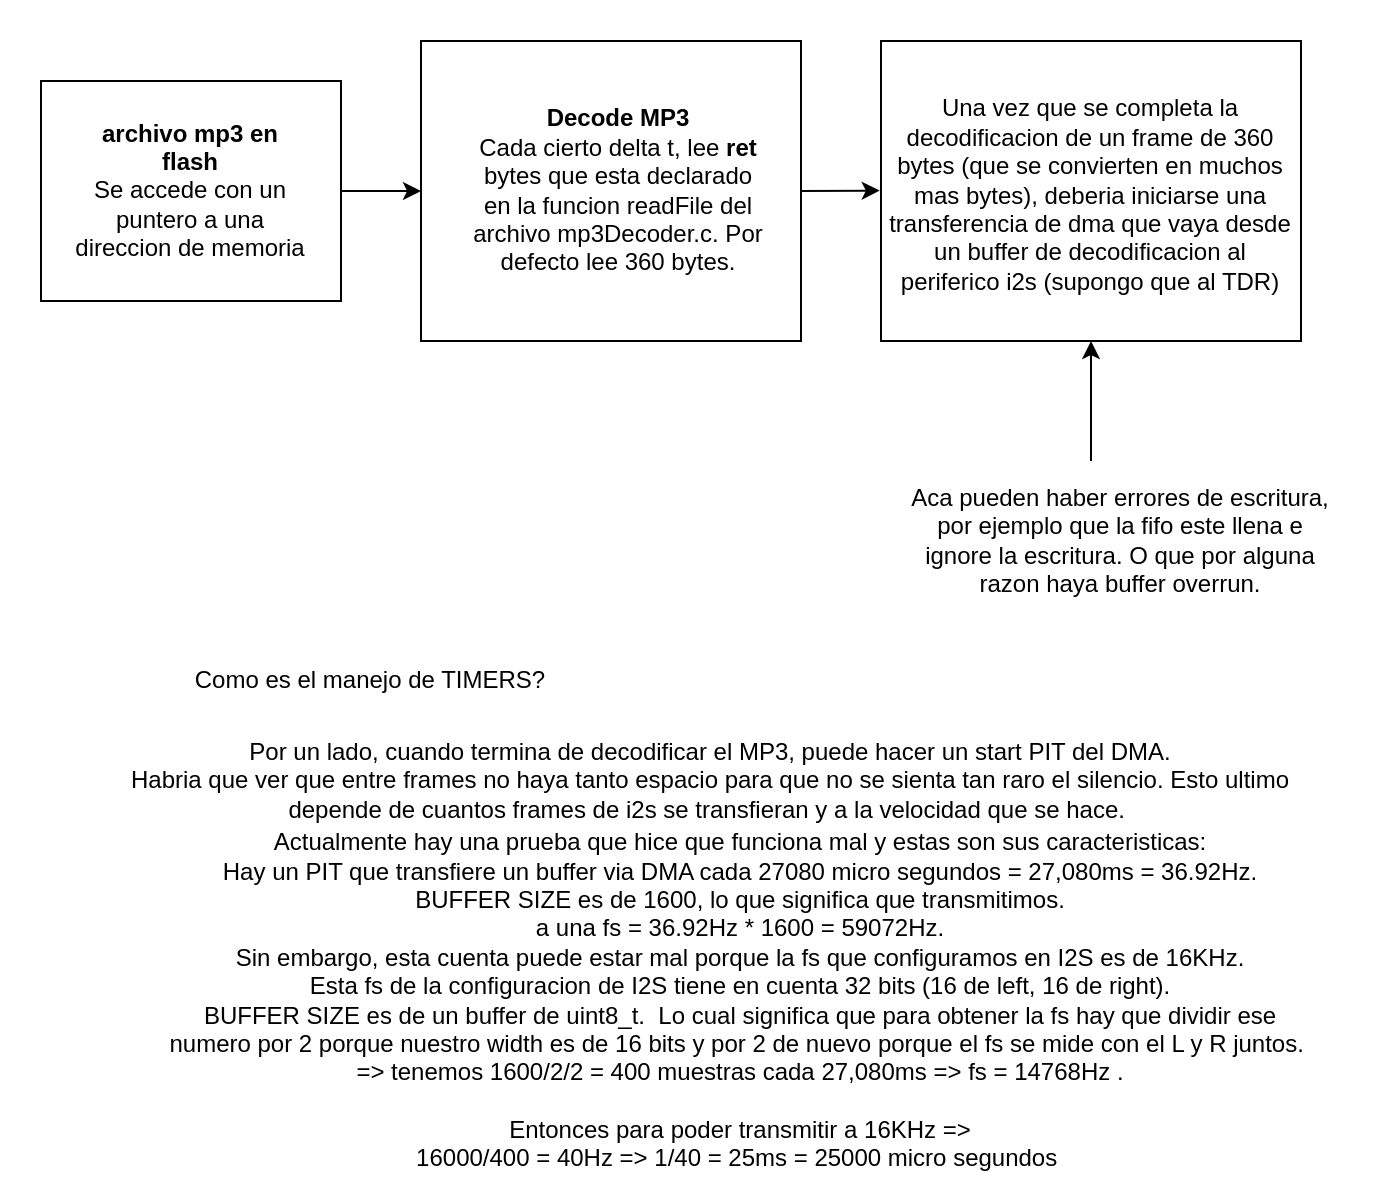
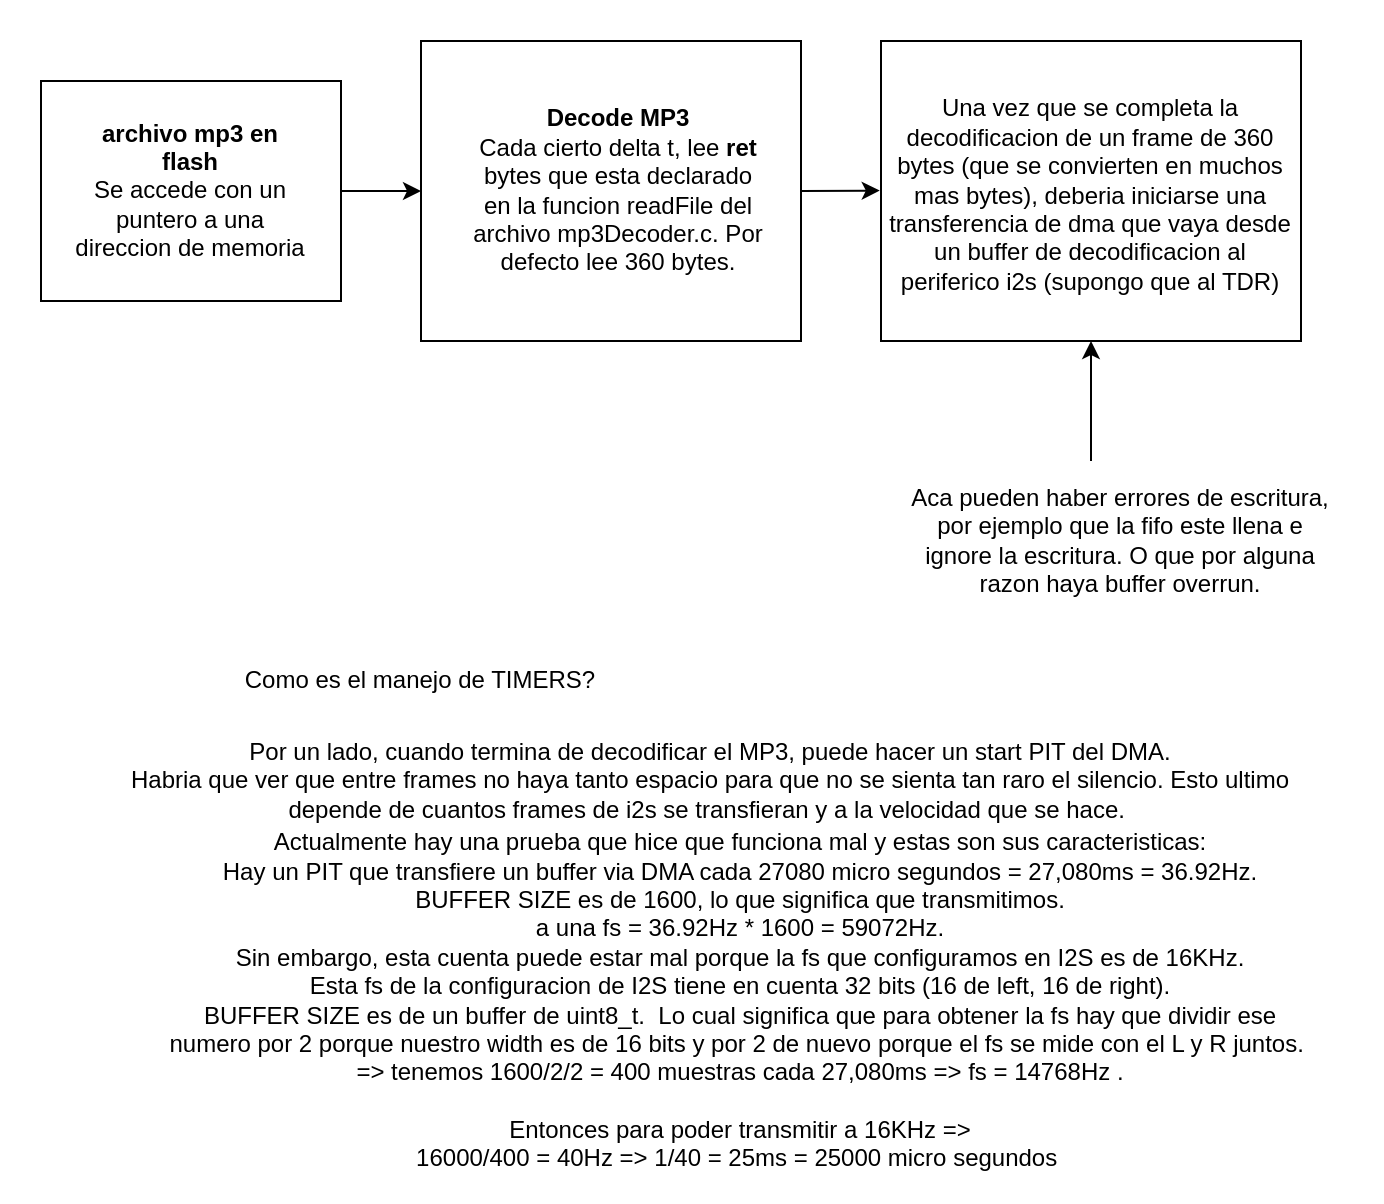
node "Como es el manejo de TIMERS?": moved (371, 681) -> (421, 681)
